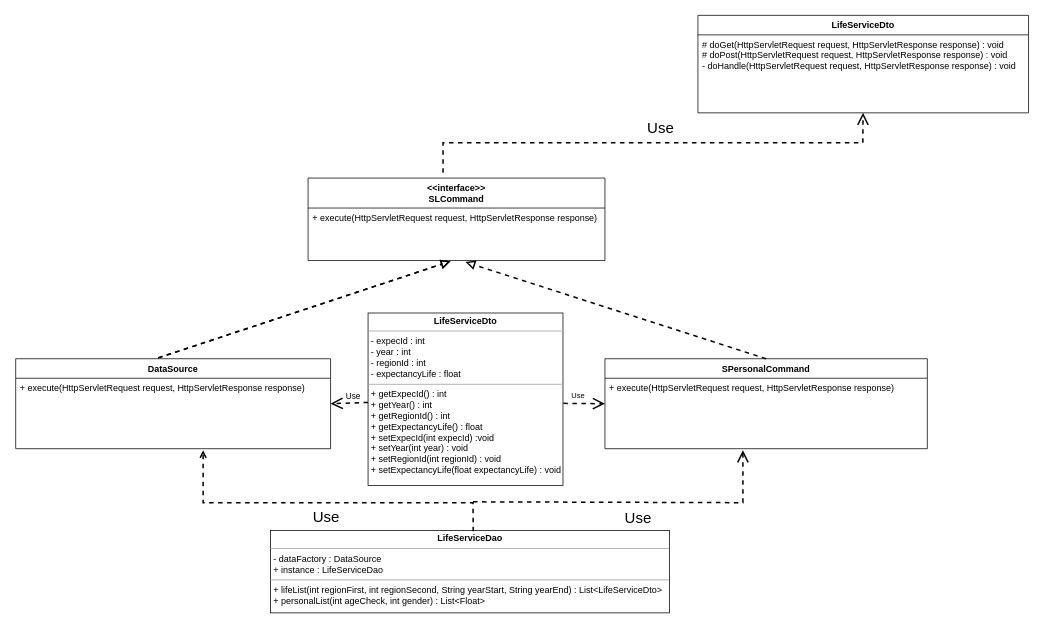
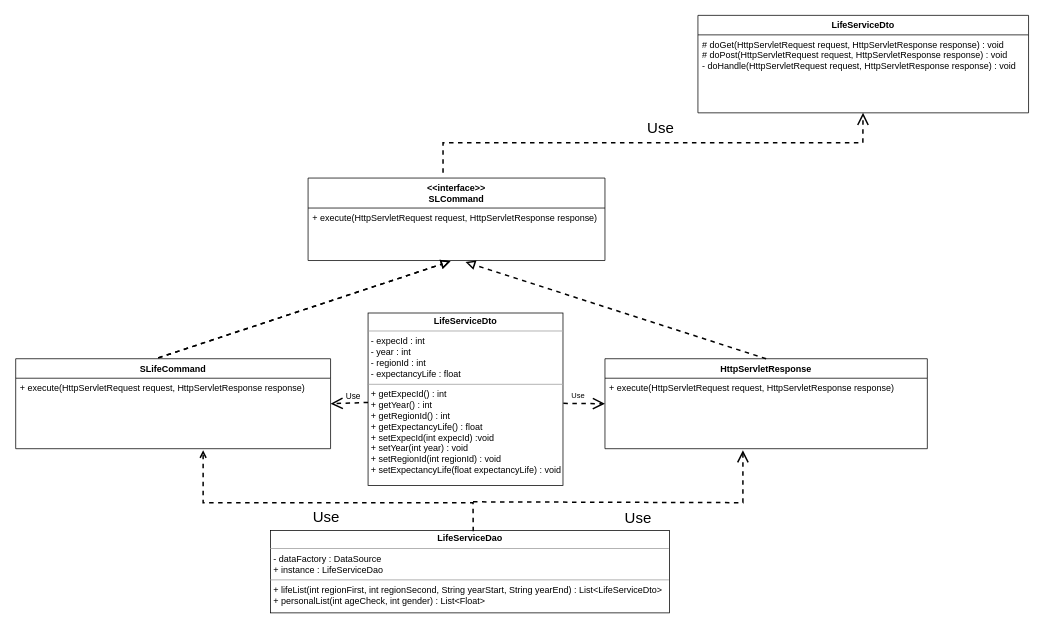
node "DataSource": label "DataSource" -> "SLifeCommand"
node "SPersonalCommand": label "SPersonalCommand" -> "HttpServletResponse"
